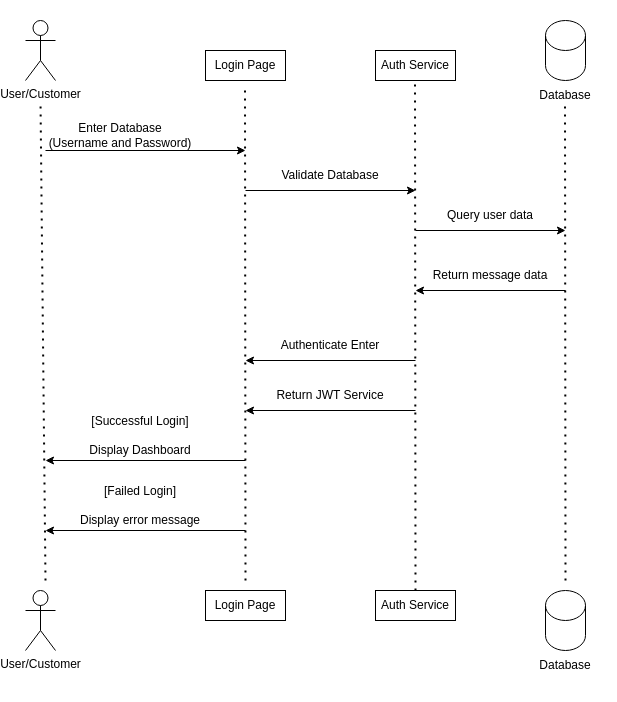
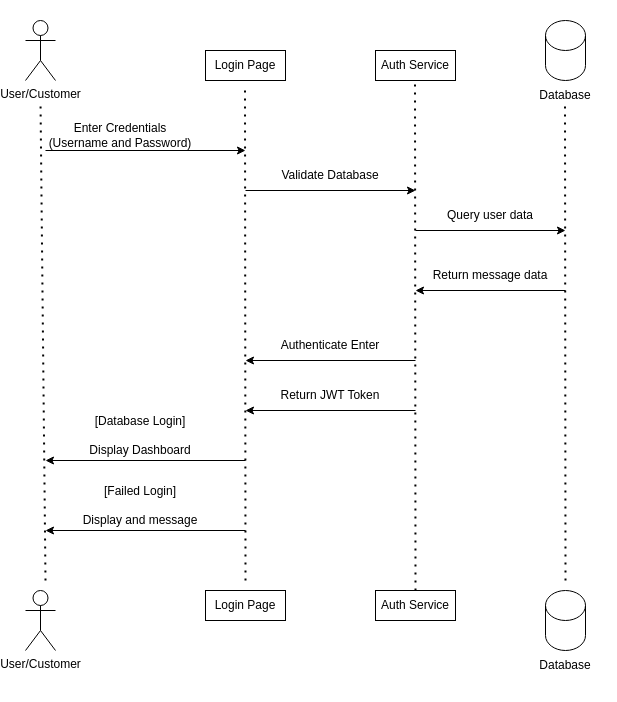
node "Enter Database (Username and Password)": label "Enter Database (Username and Password)" -> "Enter Credentials (Username and Password)"
node "Return JWT Service": label "Return JWT Service" -> "Return JWT Token"
node "[Successful Login] Display Dashboard": label "[Successful Login] Display Dashboard" -> "[Database Login] Display Dashboard"
node "[Failed Login] Display error message": label "[Failed Login] Display error message" -> "[Failed Login] Display and message"
